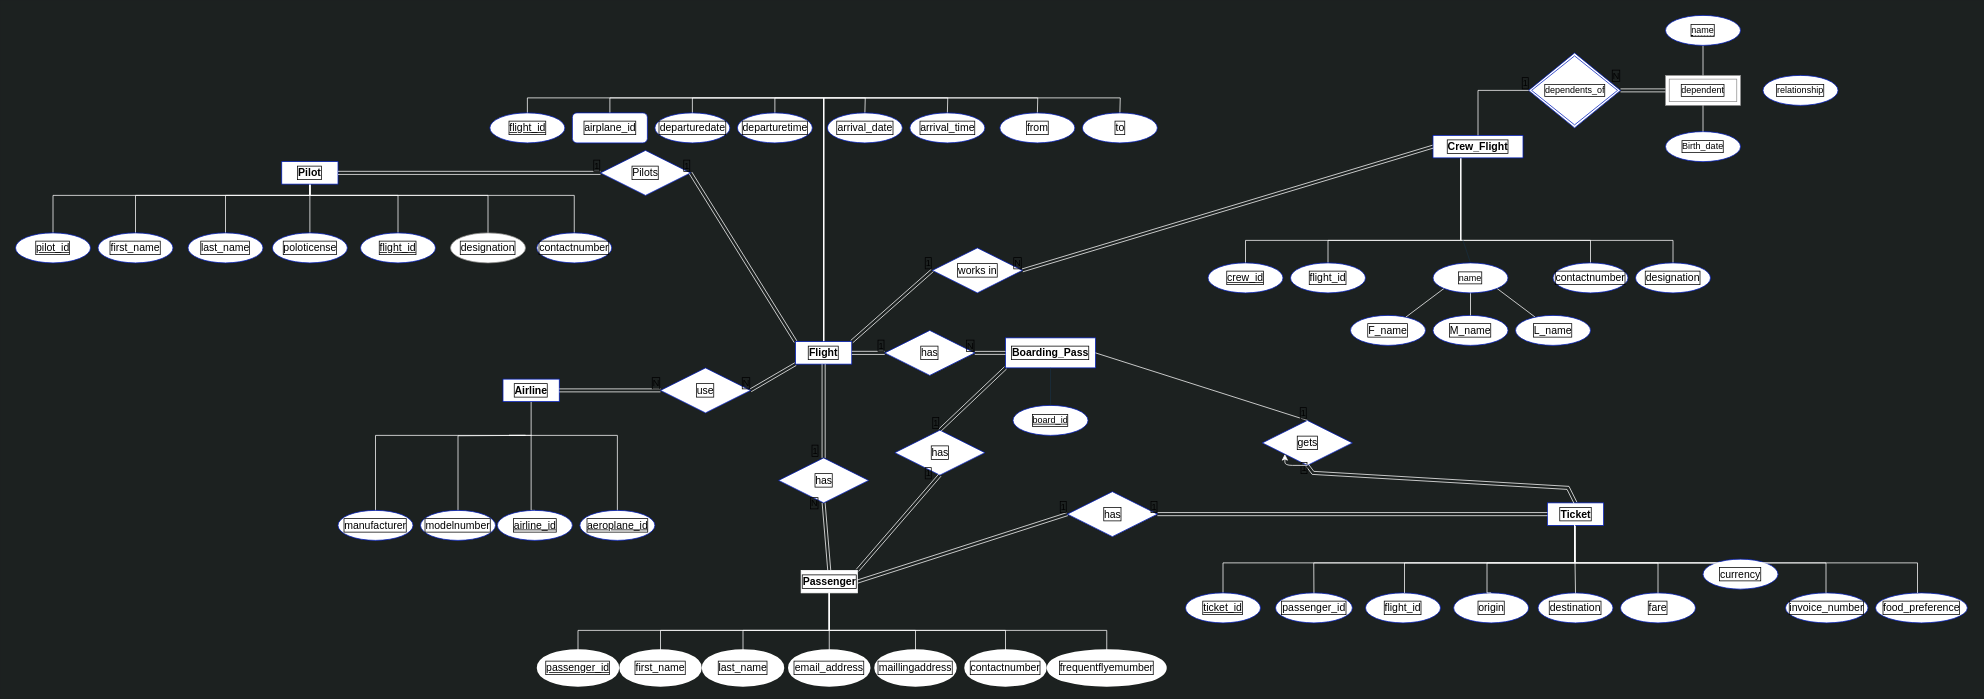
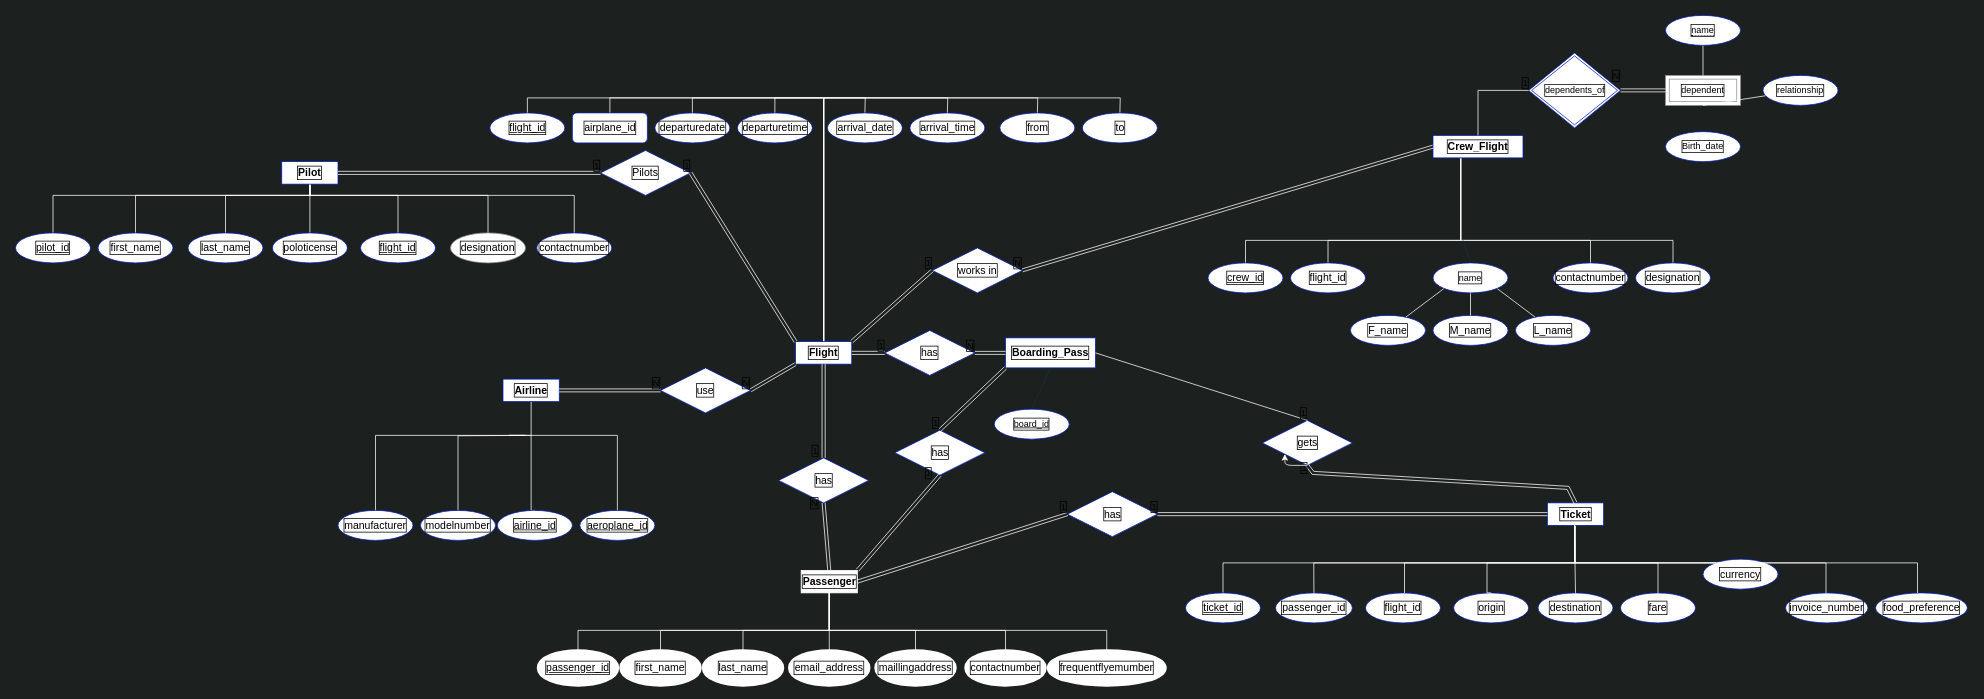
edge "dependent" -- "Birth_date": now "dependent" -- "relationship"
node "board_id": moved (1050, 420) -> (1032, 424)
